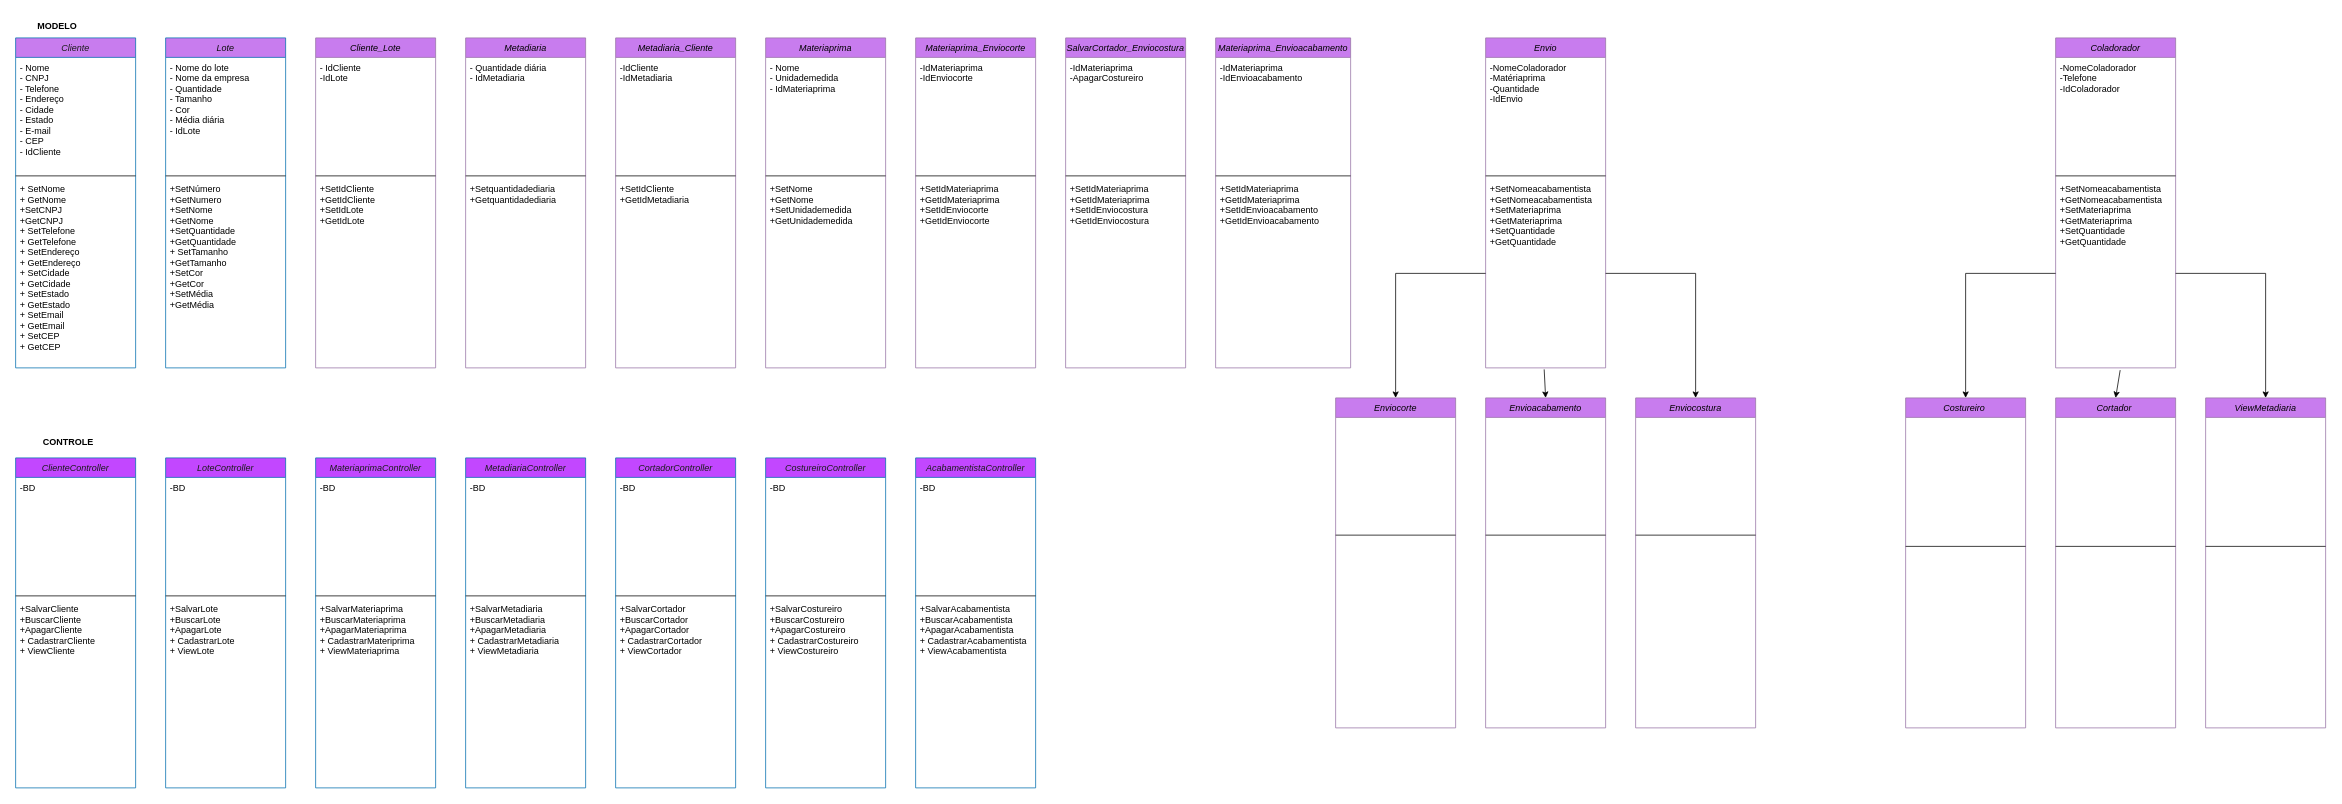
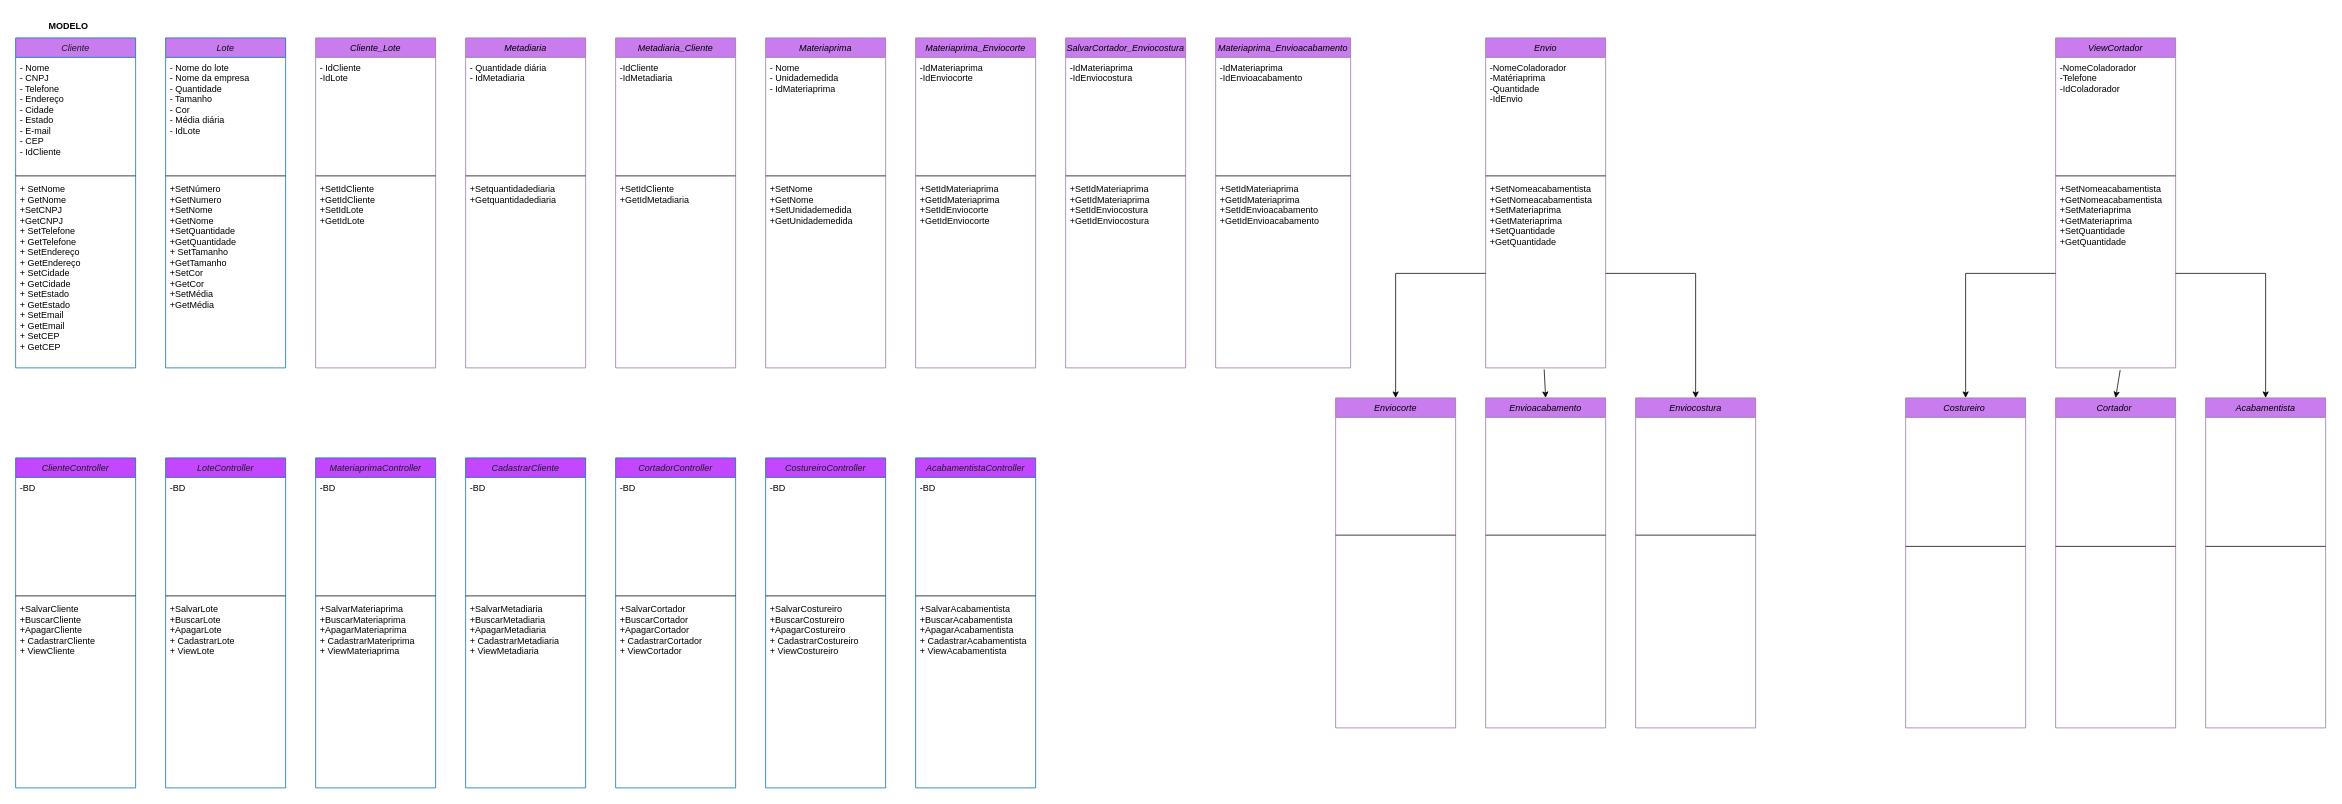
node "MODELO": moved (57, 23) -> (68, 23)
node "Coladorador": label "Coladorador" -> "ViewCortador"
node "-IdMateriaprima -ApagarCostureiro": label "-IdMateriaprima -ApagarCostureiro" -> "-IdMateriaprima -IdEnviocostura"
node "ViewMetadiaria": label "ViewMetadiaria" -> "Acabamentista"
node "CONTROLE": removed
node "MetadiariaController": label "MetadiariaController" -> "CadastrarCliente"
